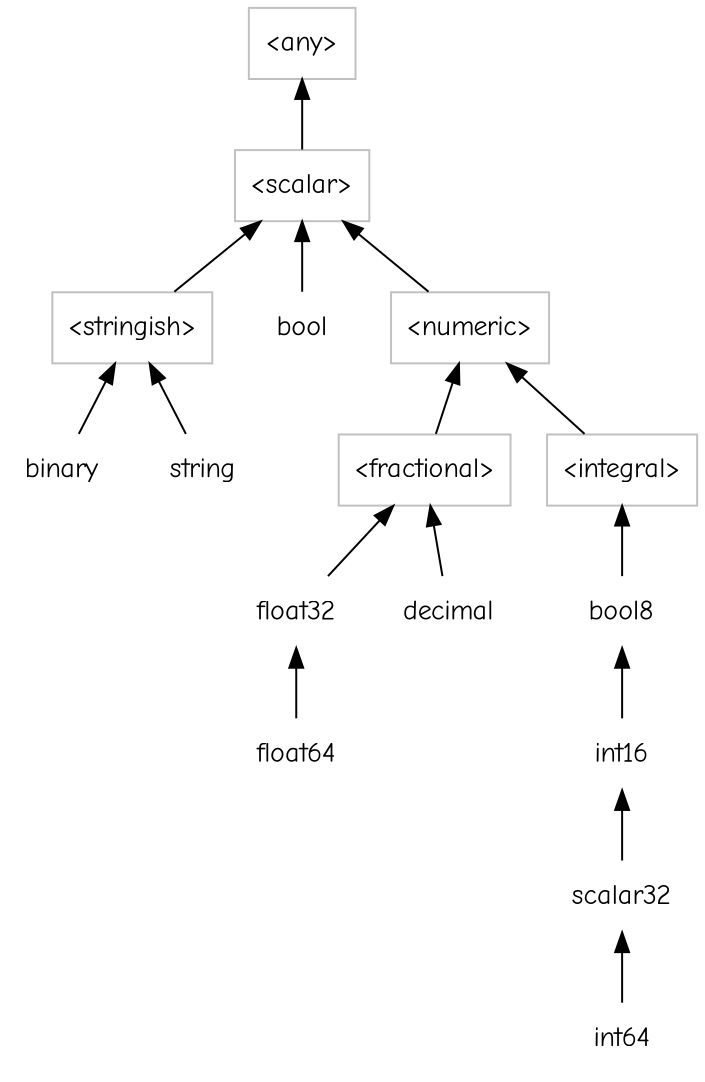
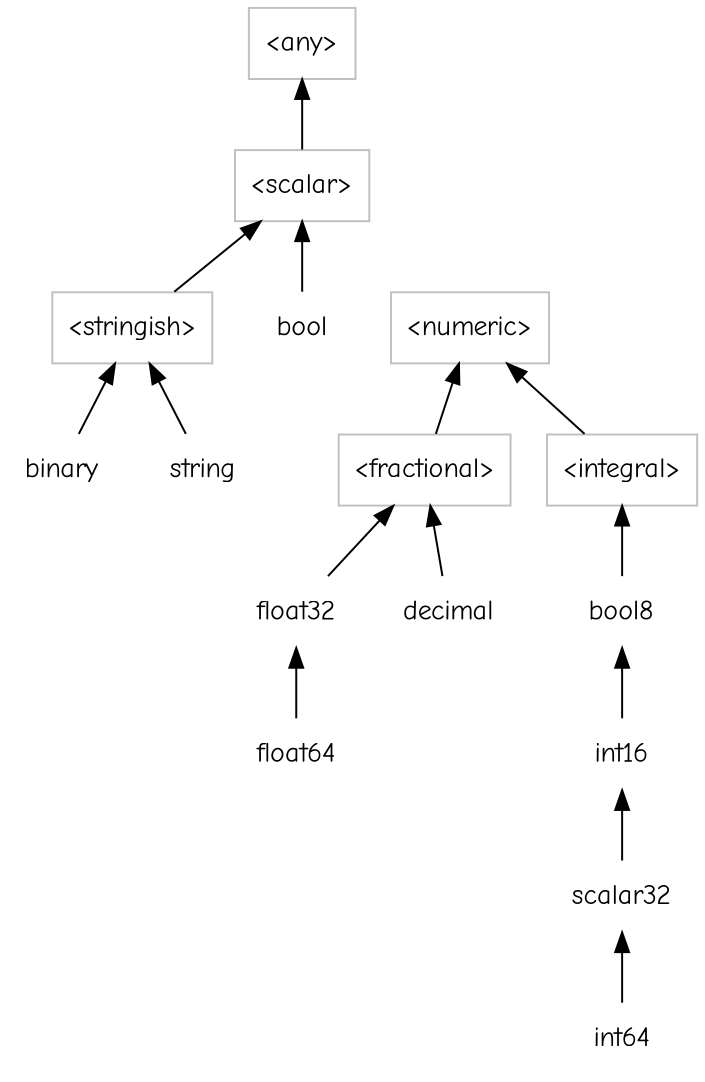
edge "<numeric>" -> "<scalar>": removed
